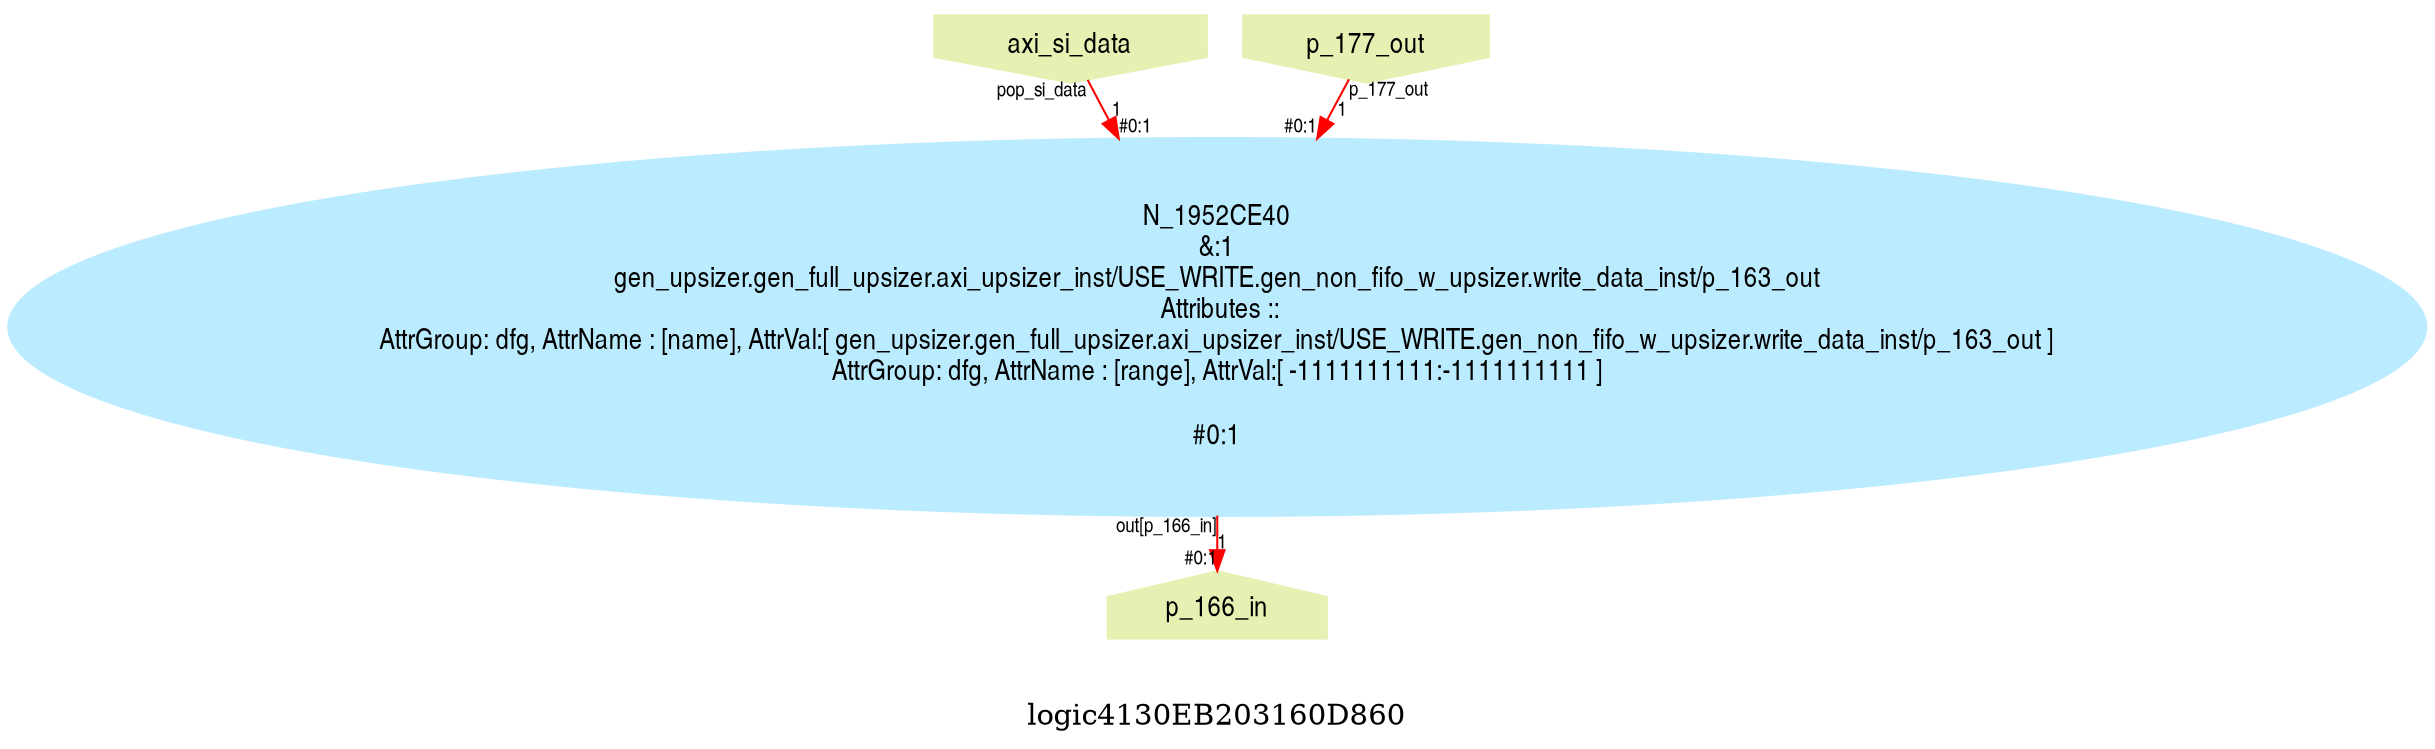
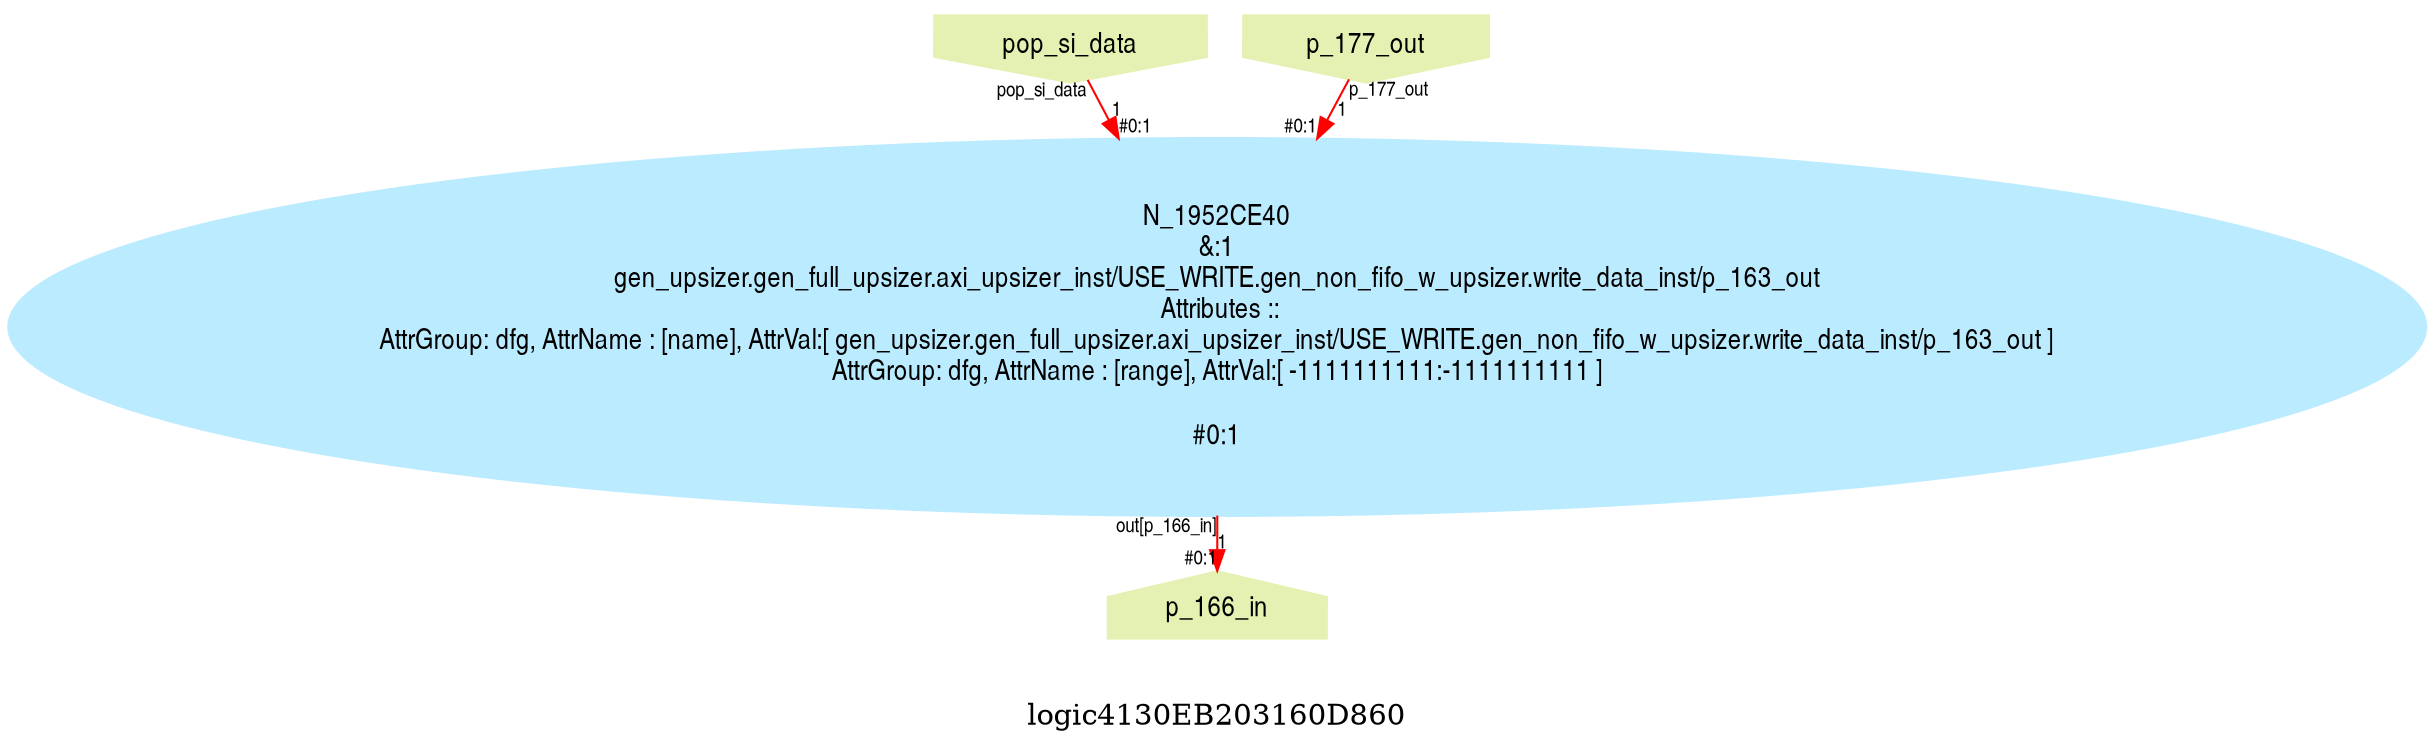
node "axi_si_data": label "axi_si_data" -> "pop_si_data"
